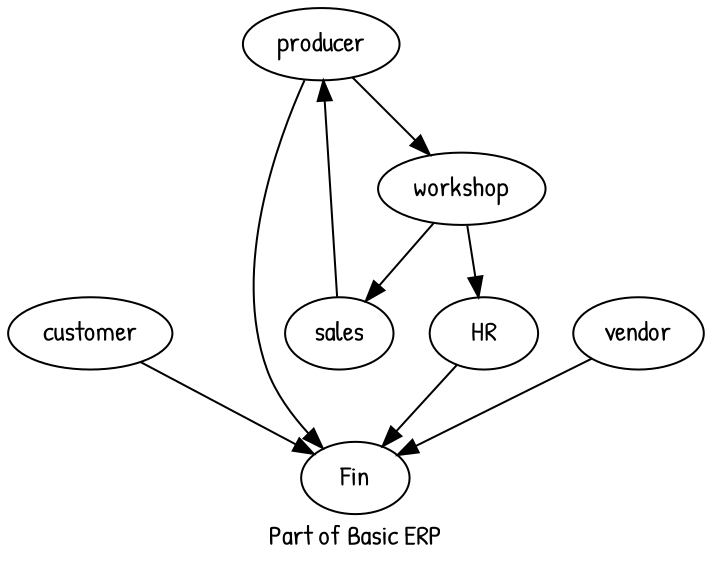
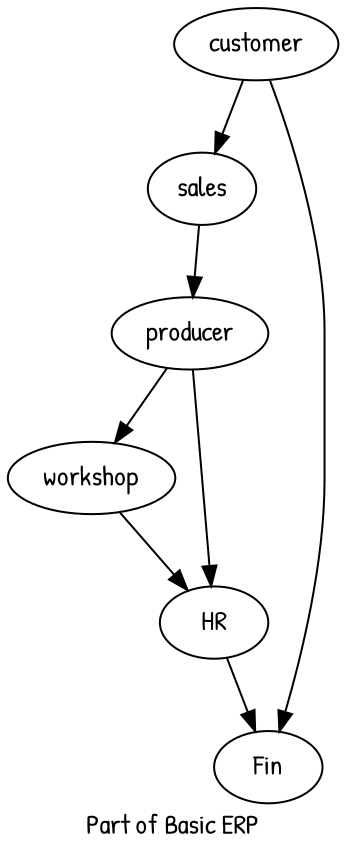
edge "workshop" -> "sales": now "customer" -> "sales"
edge "producer" -> "Fin": now "producer" -> "HR"
node "vendor": removed
